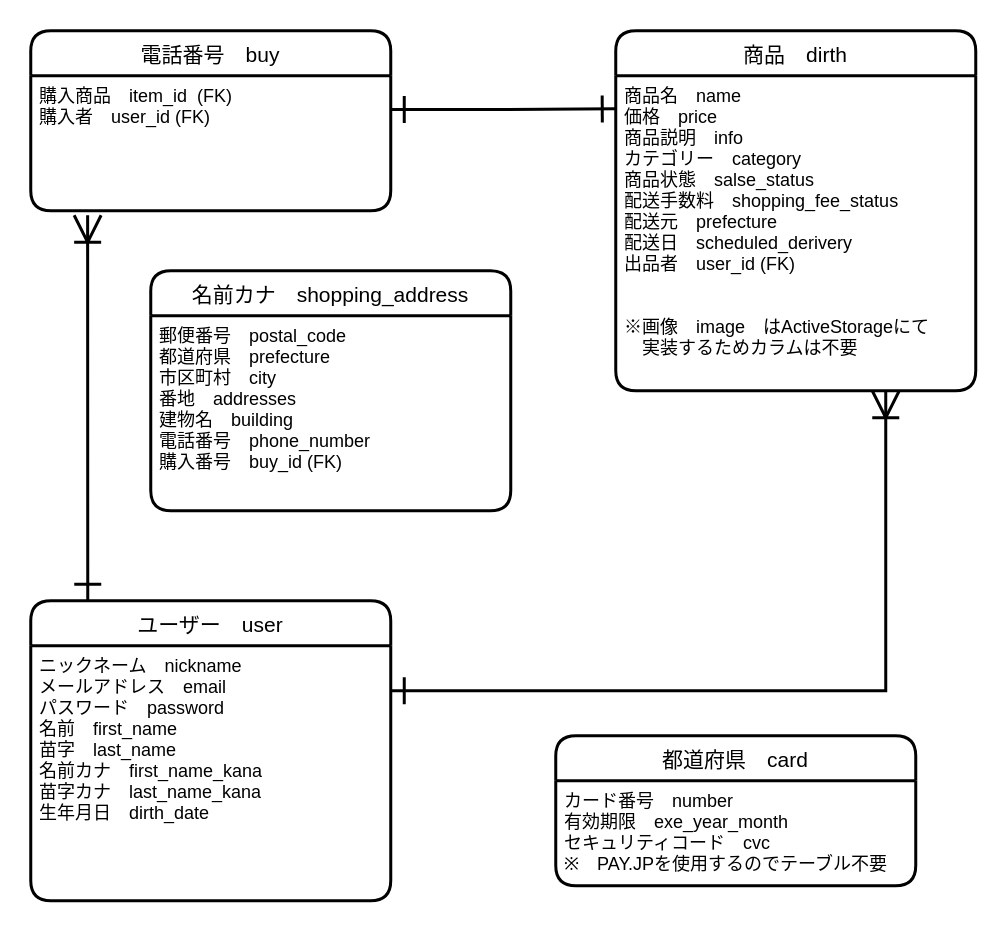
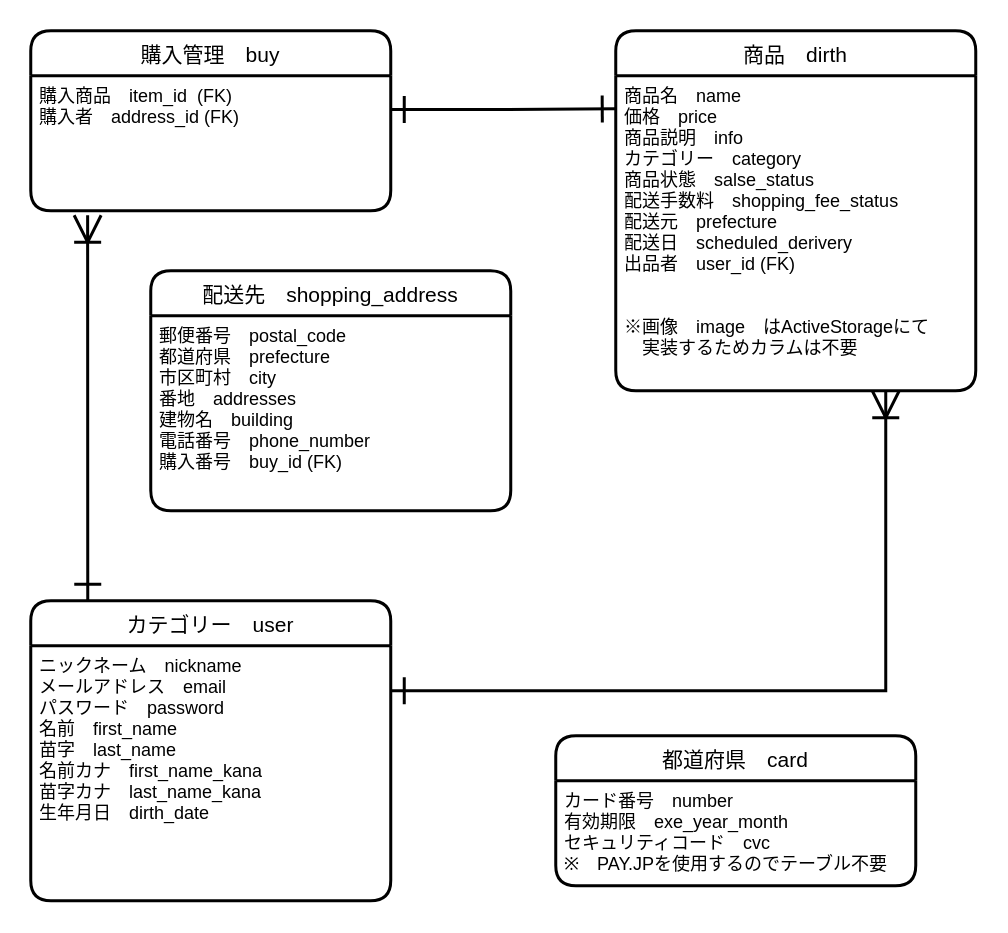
node "電話番号 buy": label "電話番号 buy" -> "購入管理 buy"
node "購入商品 item_id (FK) 購入者 user_id (FK)": label "購入商品 item_id (FK) 購入者 user_id (FK)" -> "購入商品 item_id (FK) 購入者 address_id (FK)"
node "名前カナ shopping_address": label "名前カナ shopping_address" -> "配送先 shopping_address"
node "ユーザー user": label "ユーザー user" -> "カテゴリー user"
